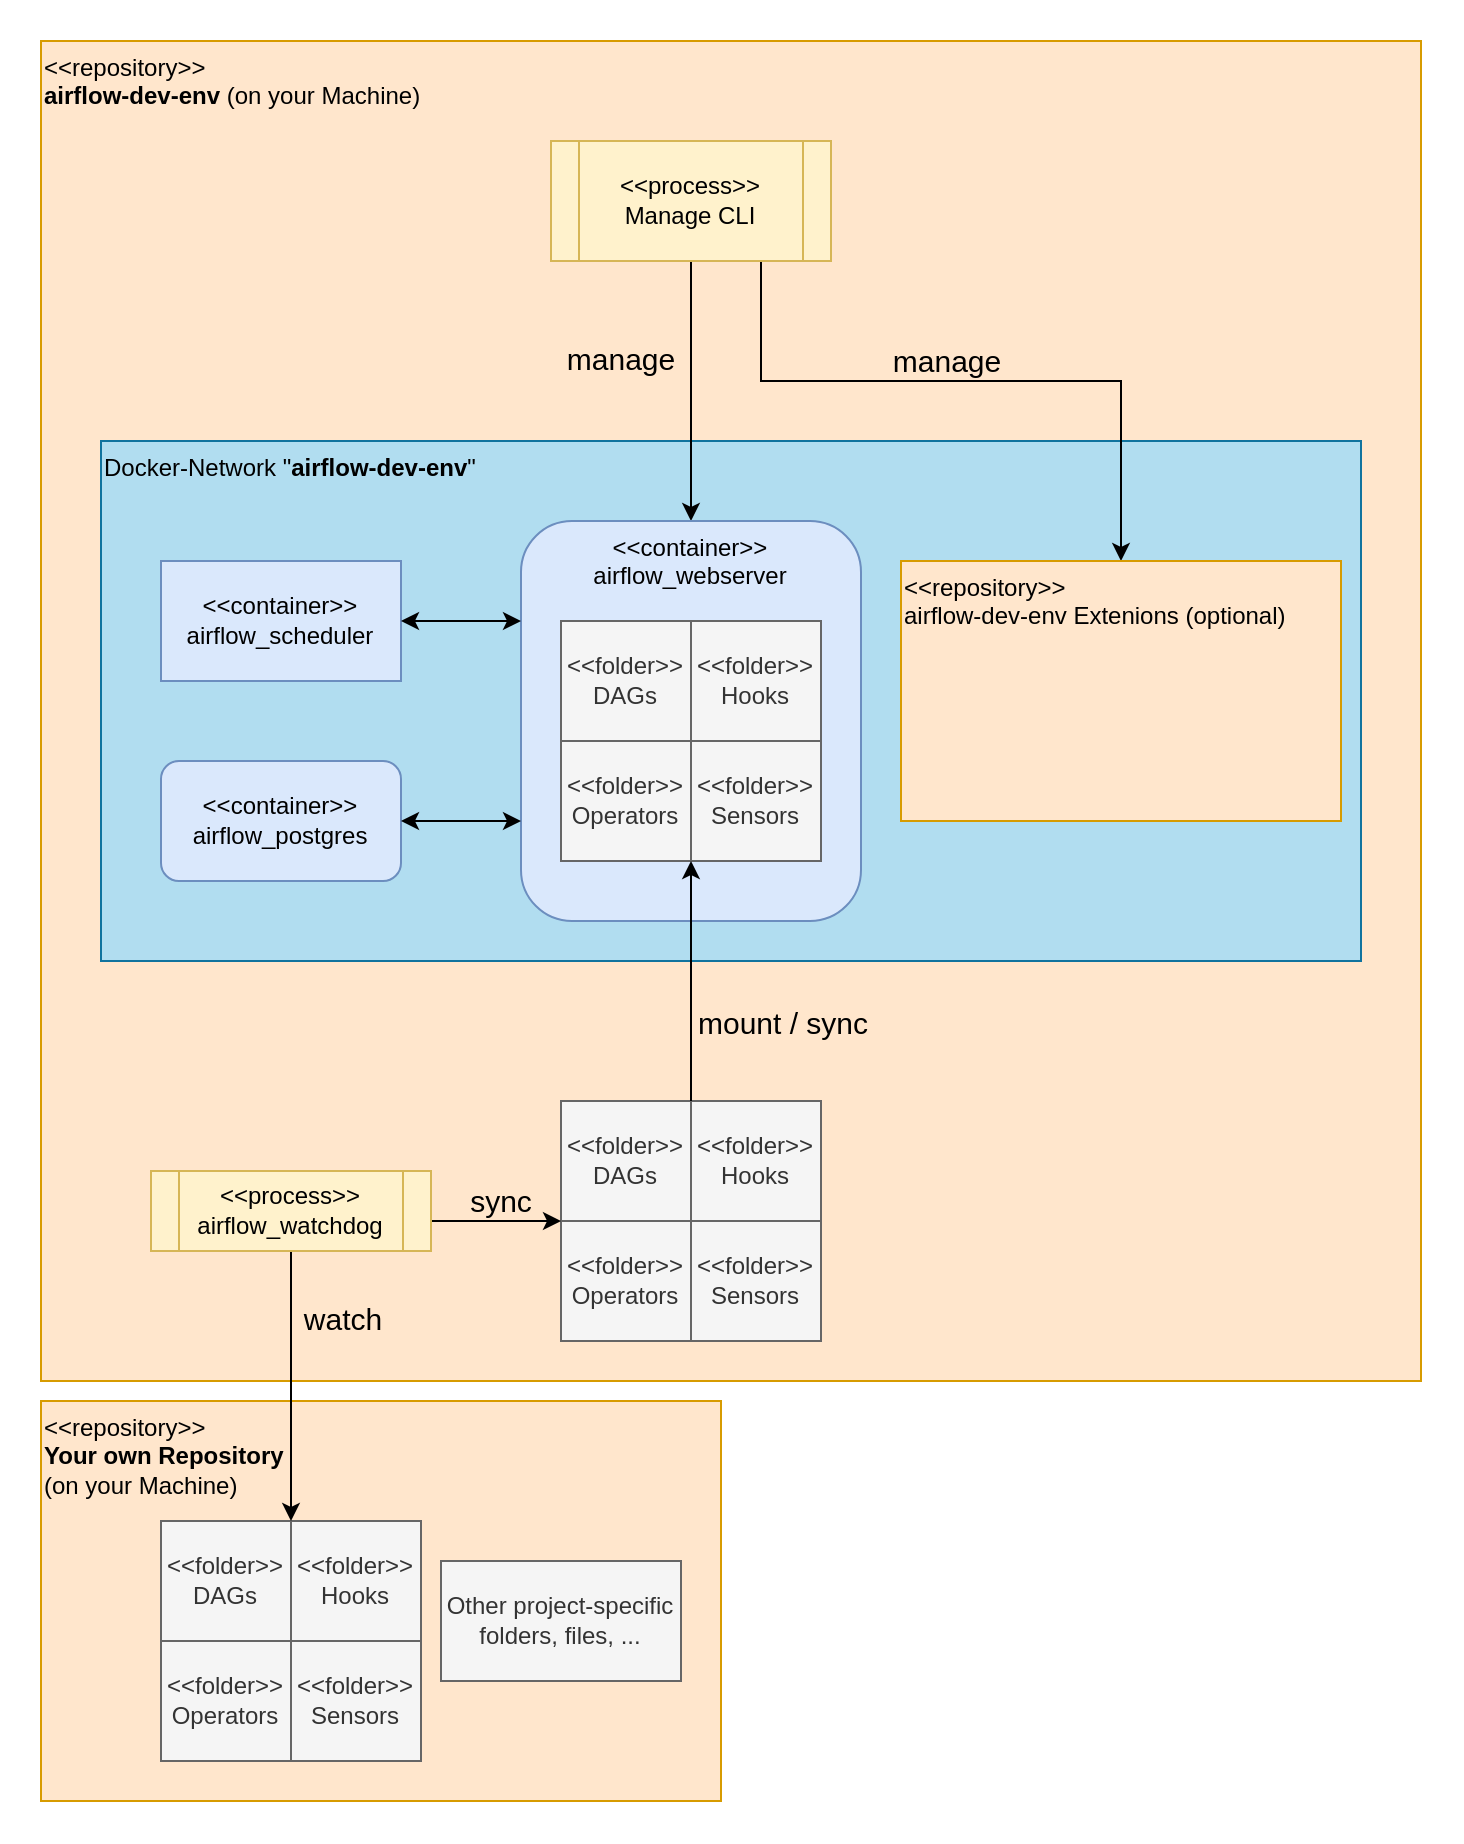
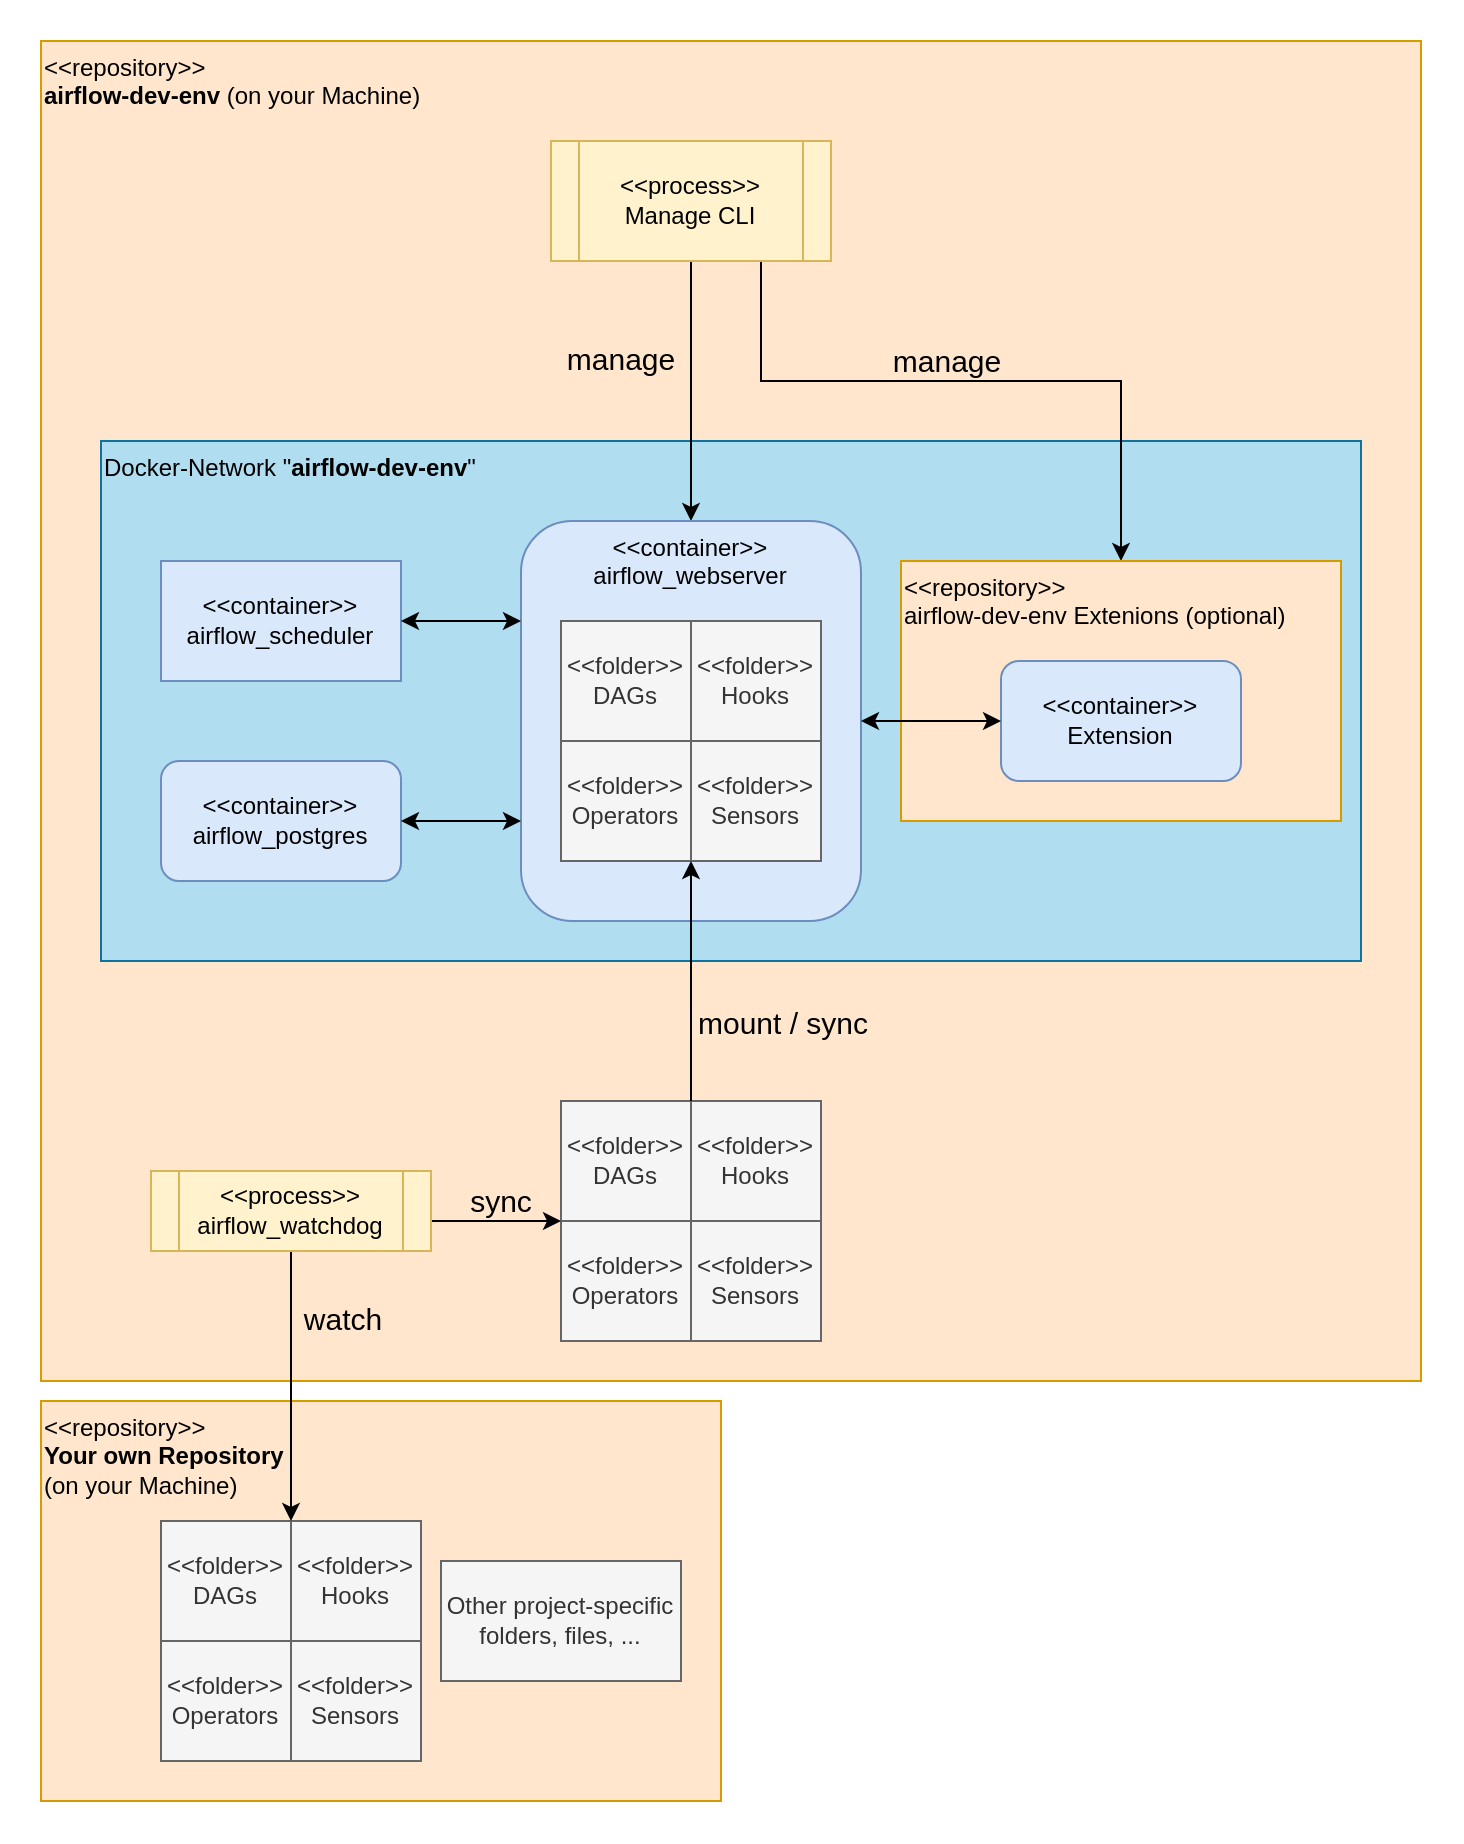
edge "<<container>> airflow_webserver" -- "<<container>> Extension": added
node "<<container>> Extension": added
